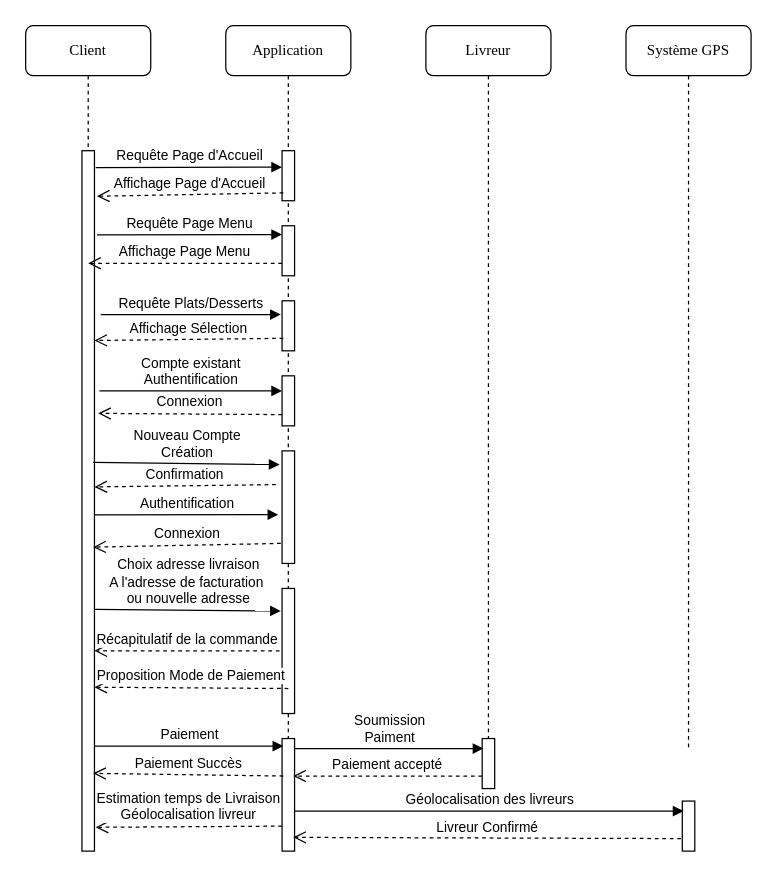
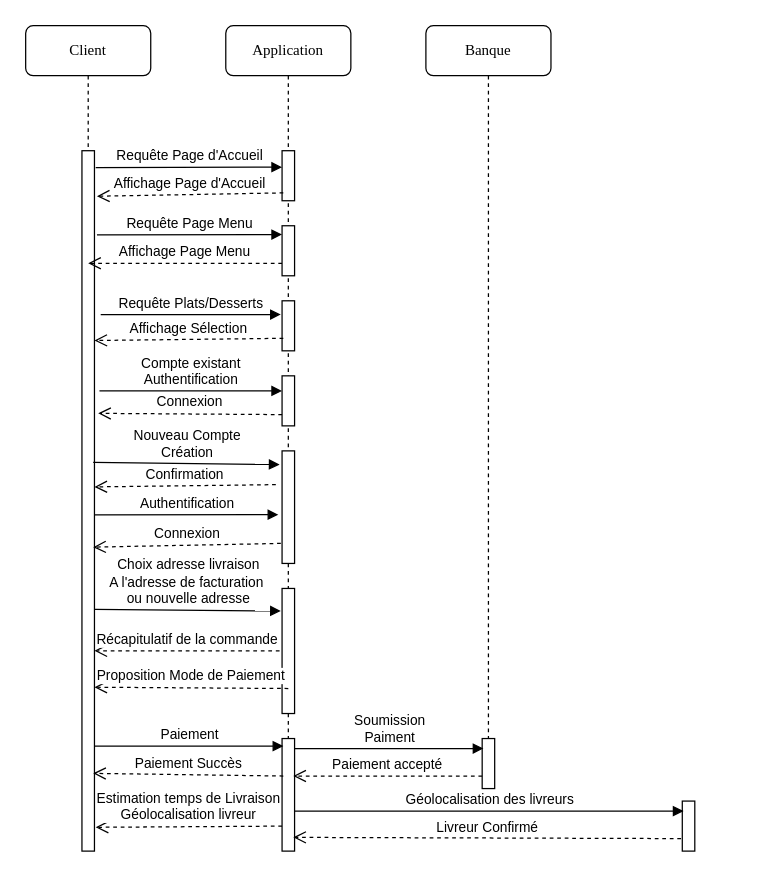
node "Livreur": label "Livreur" -> "Banque"
node "Système GPS": removed
